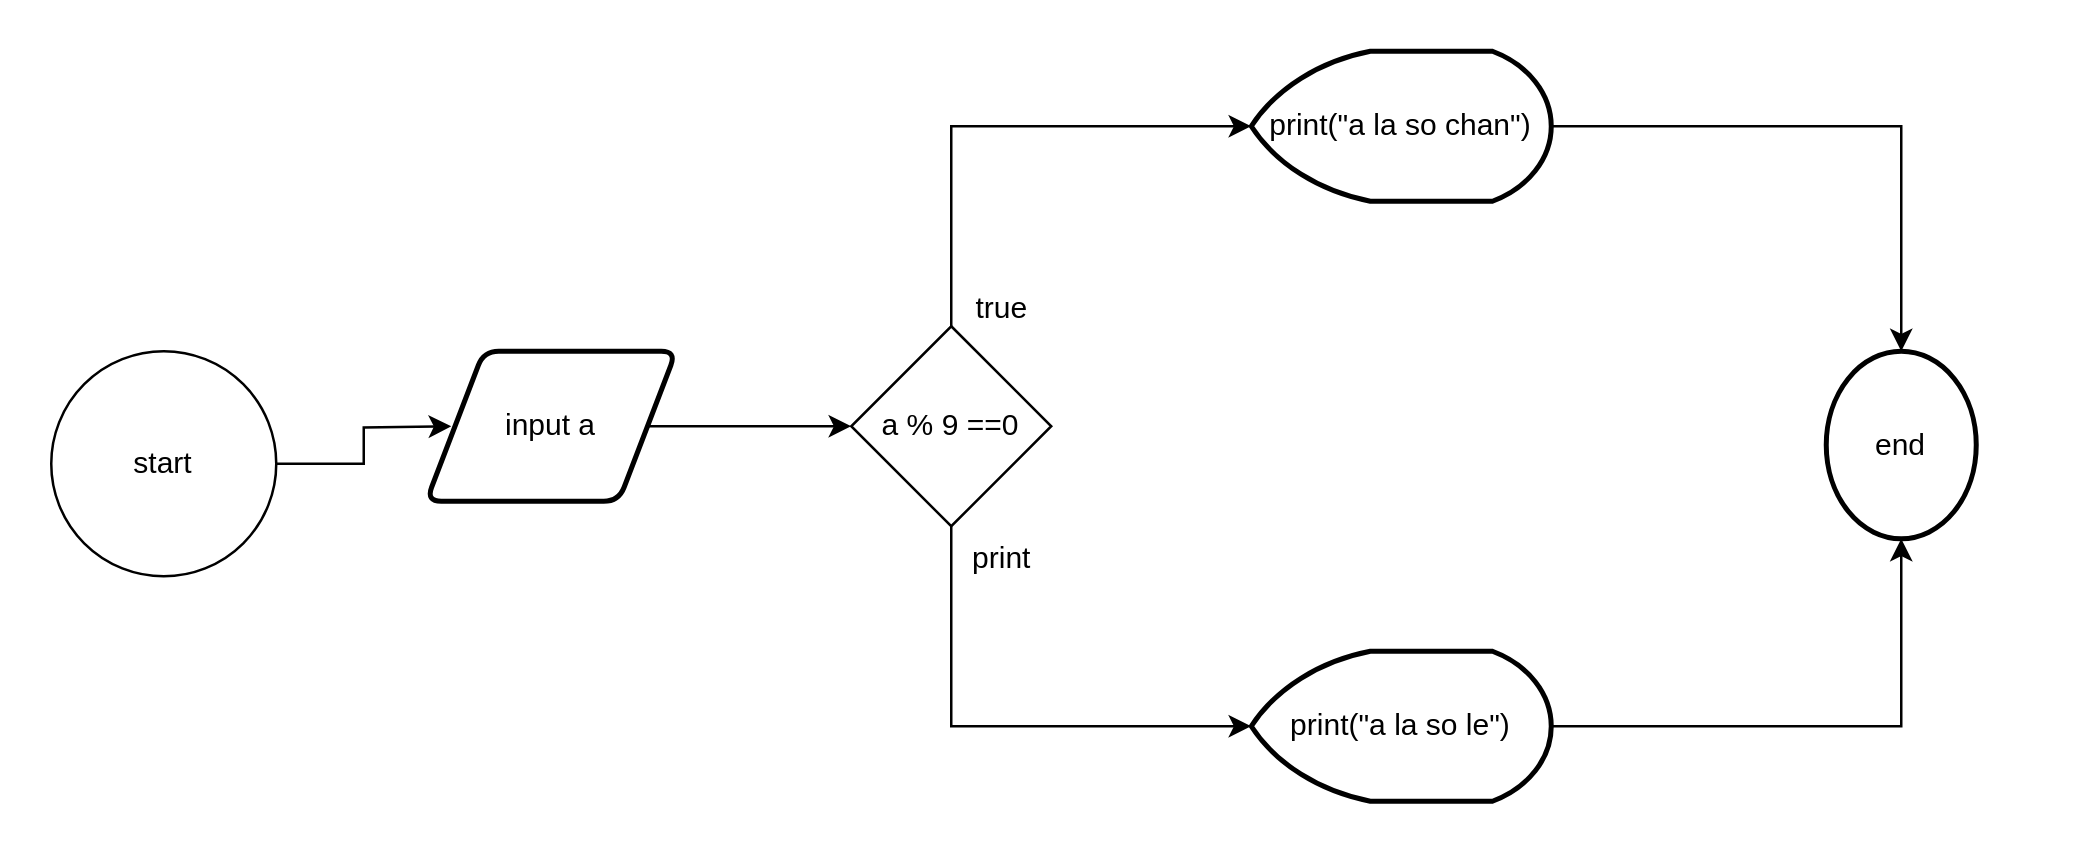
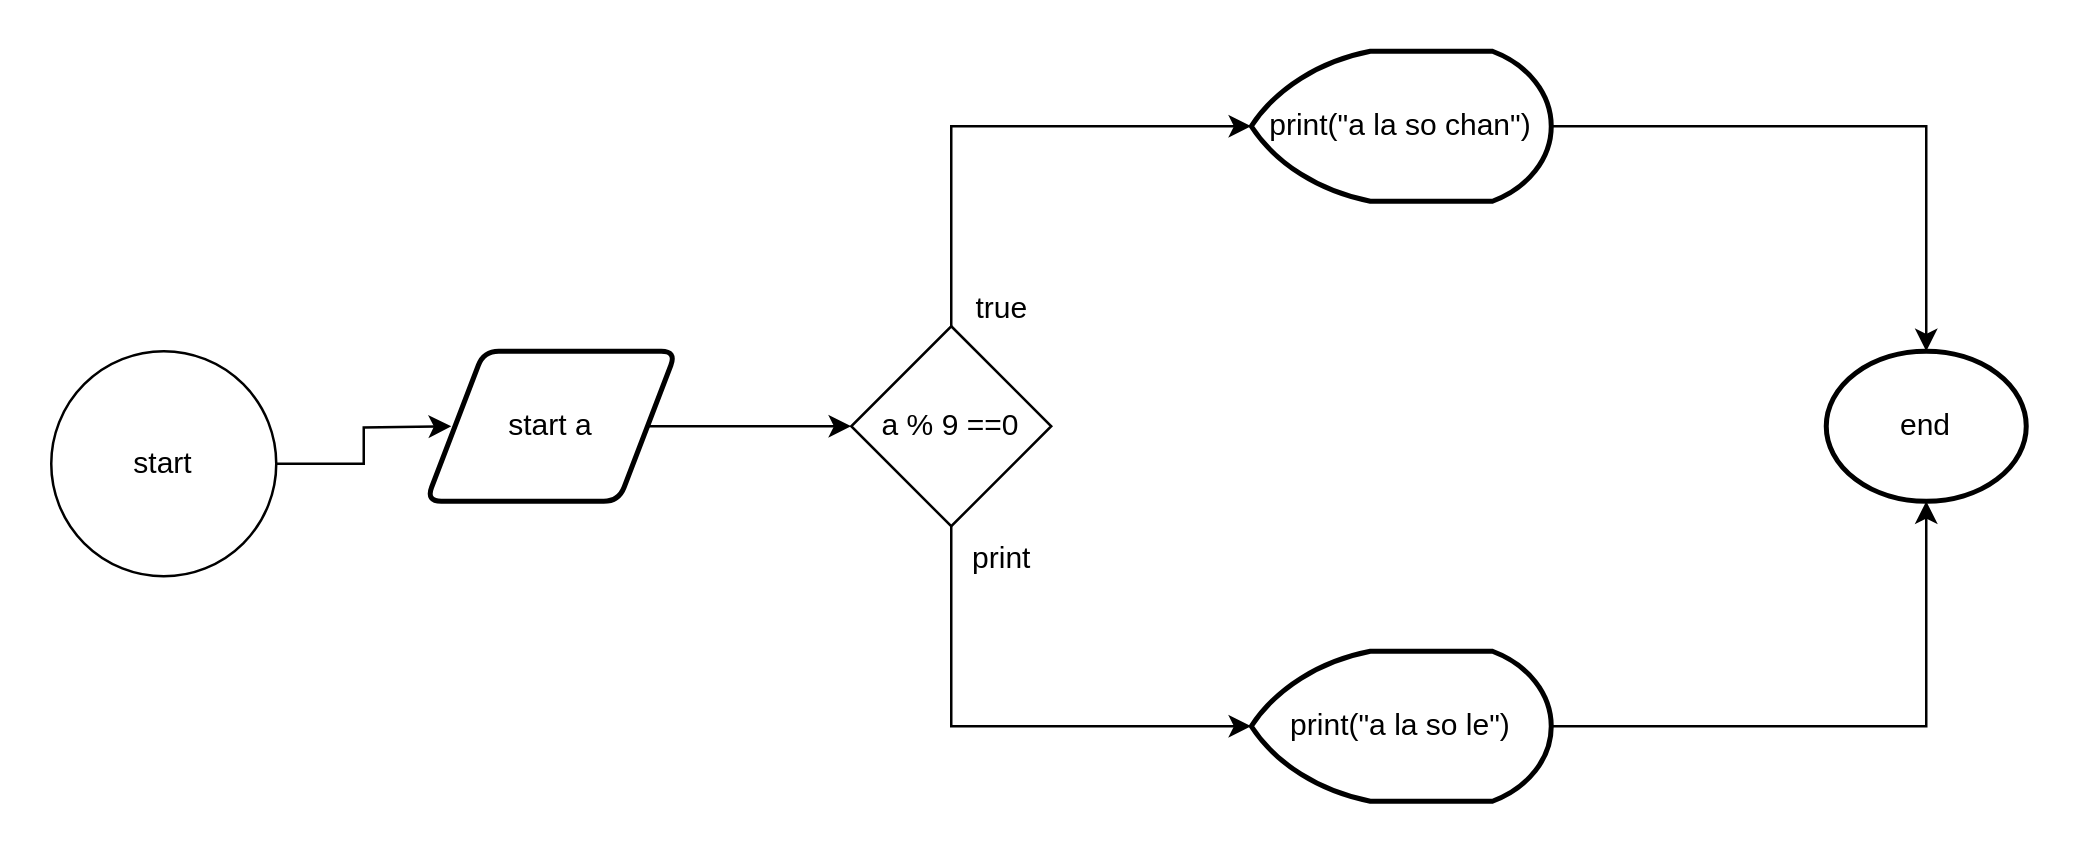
node "input a": label "input a" -> "start a"
node "end": size 150x188 -> 200x150
